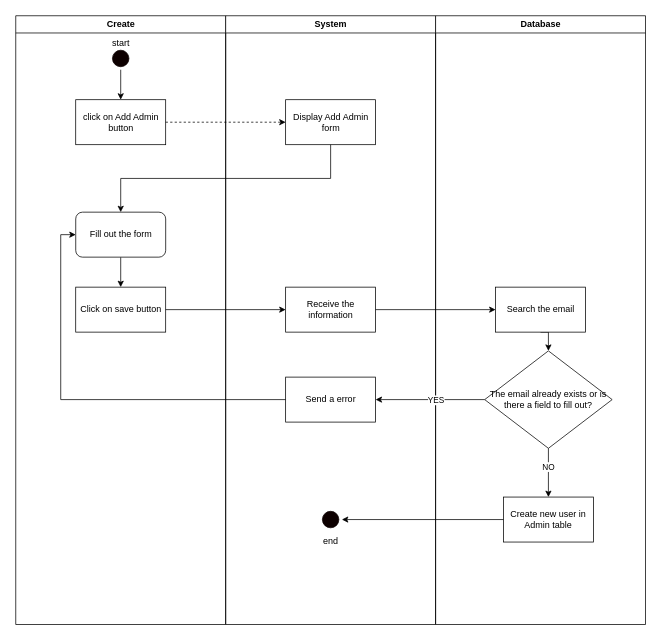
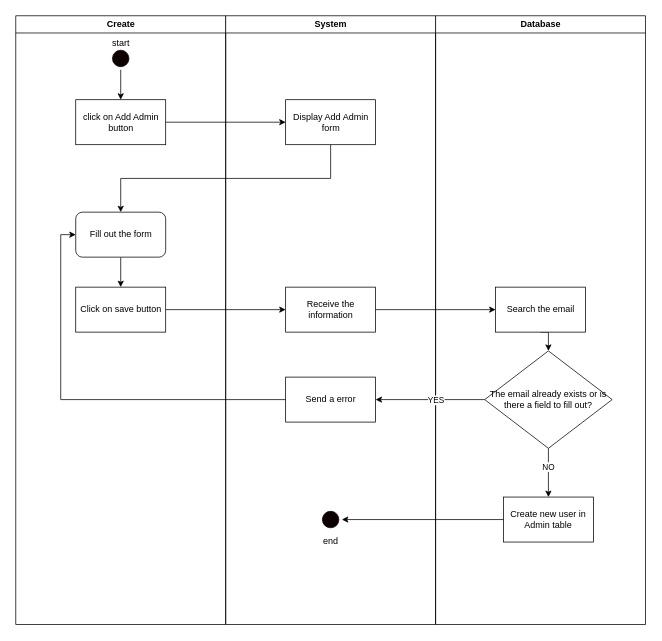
edge "click on Add Admin button" -> "Display Add Admin form": style dashed -> solid
